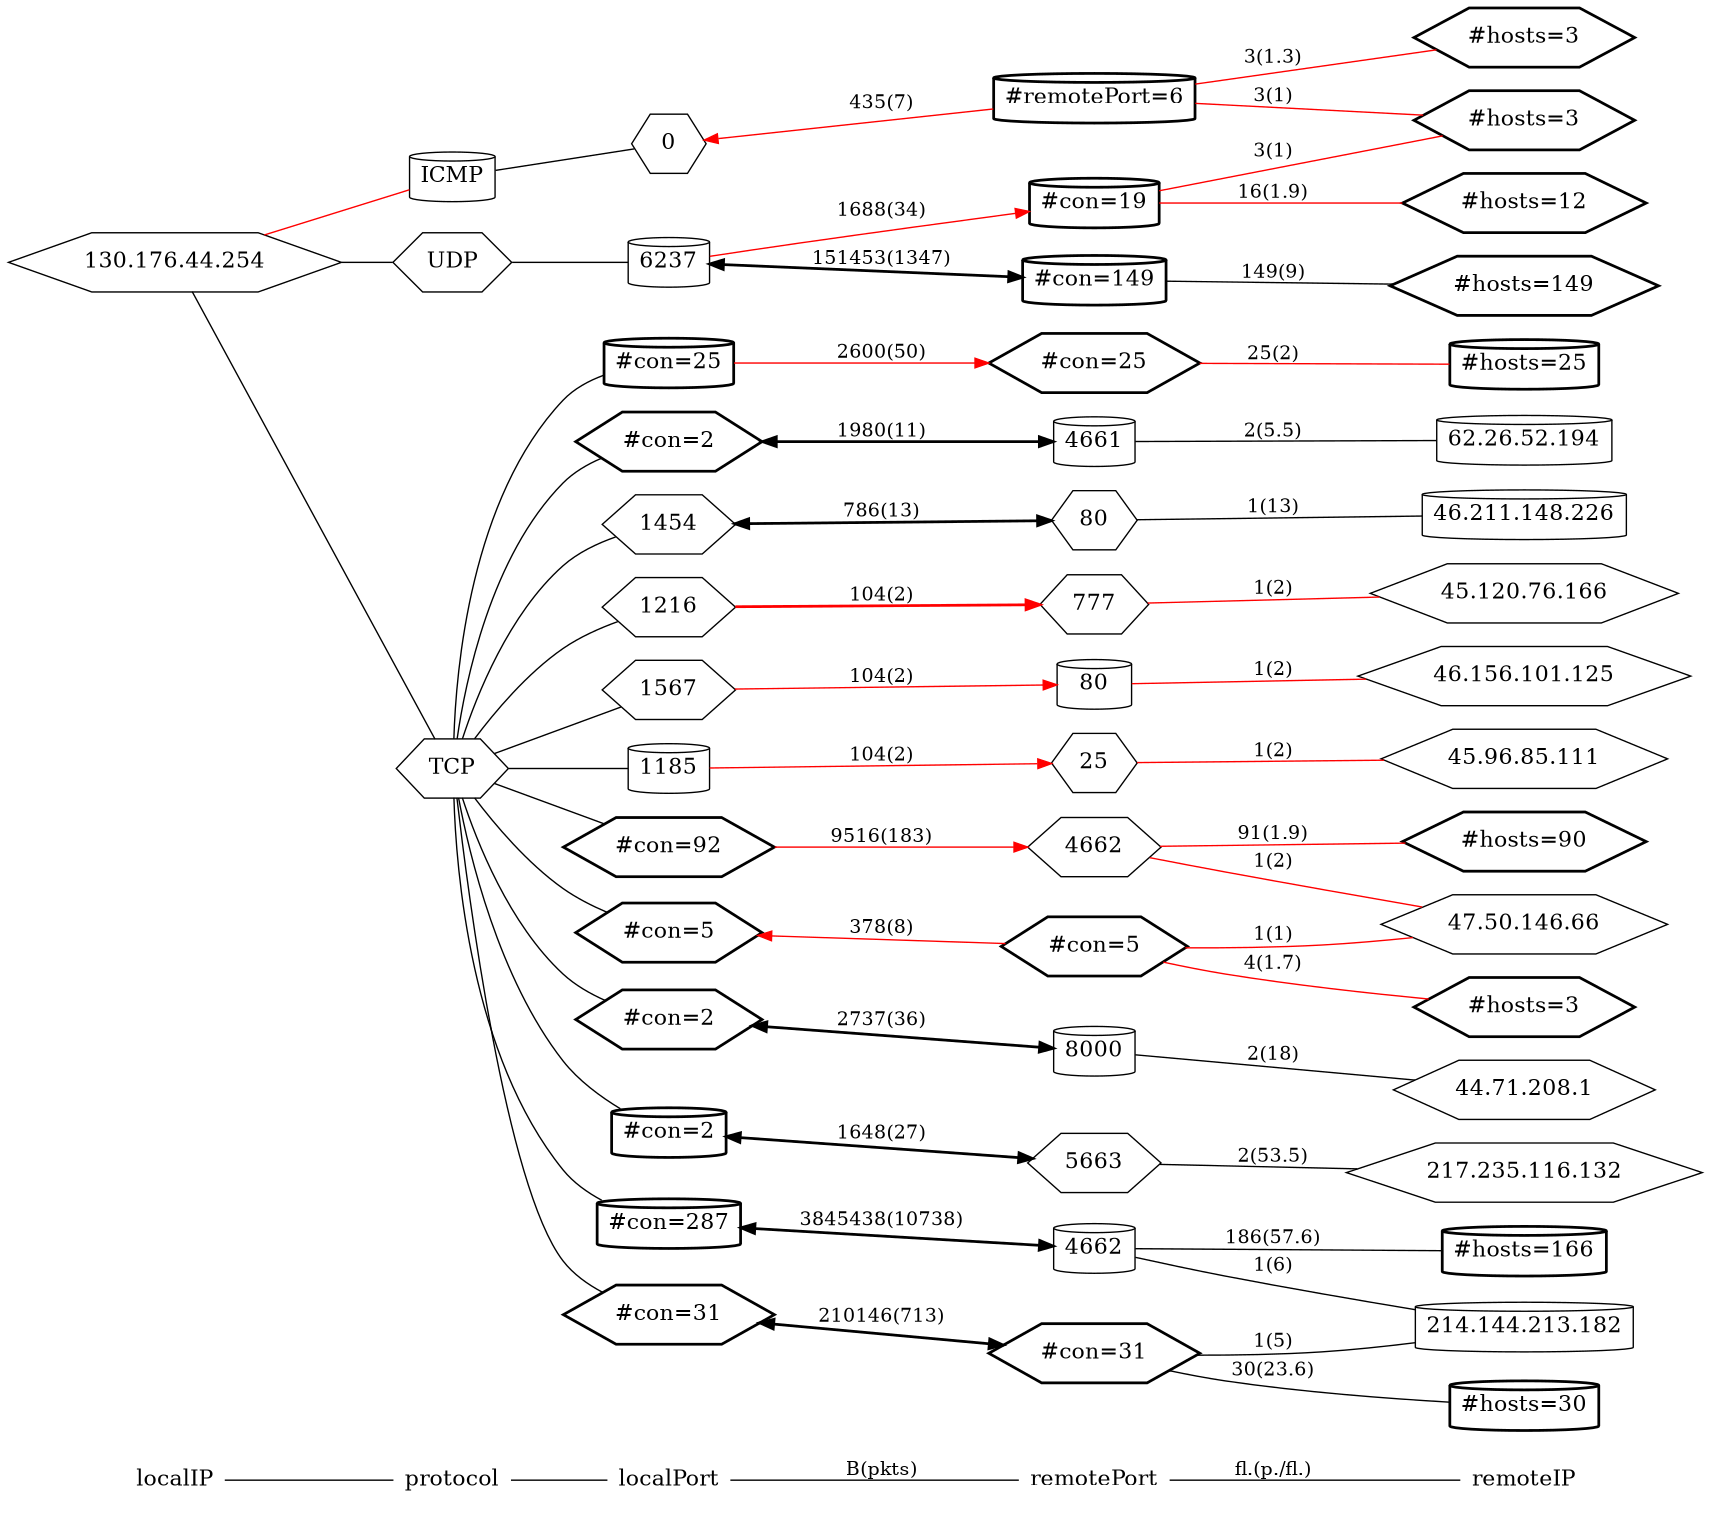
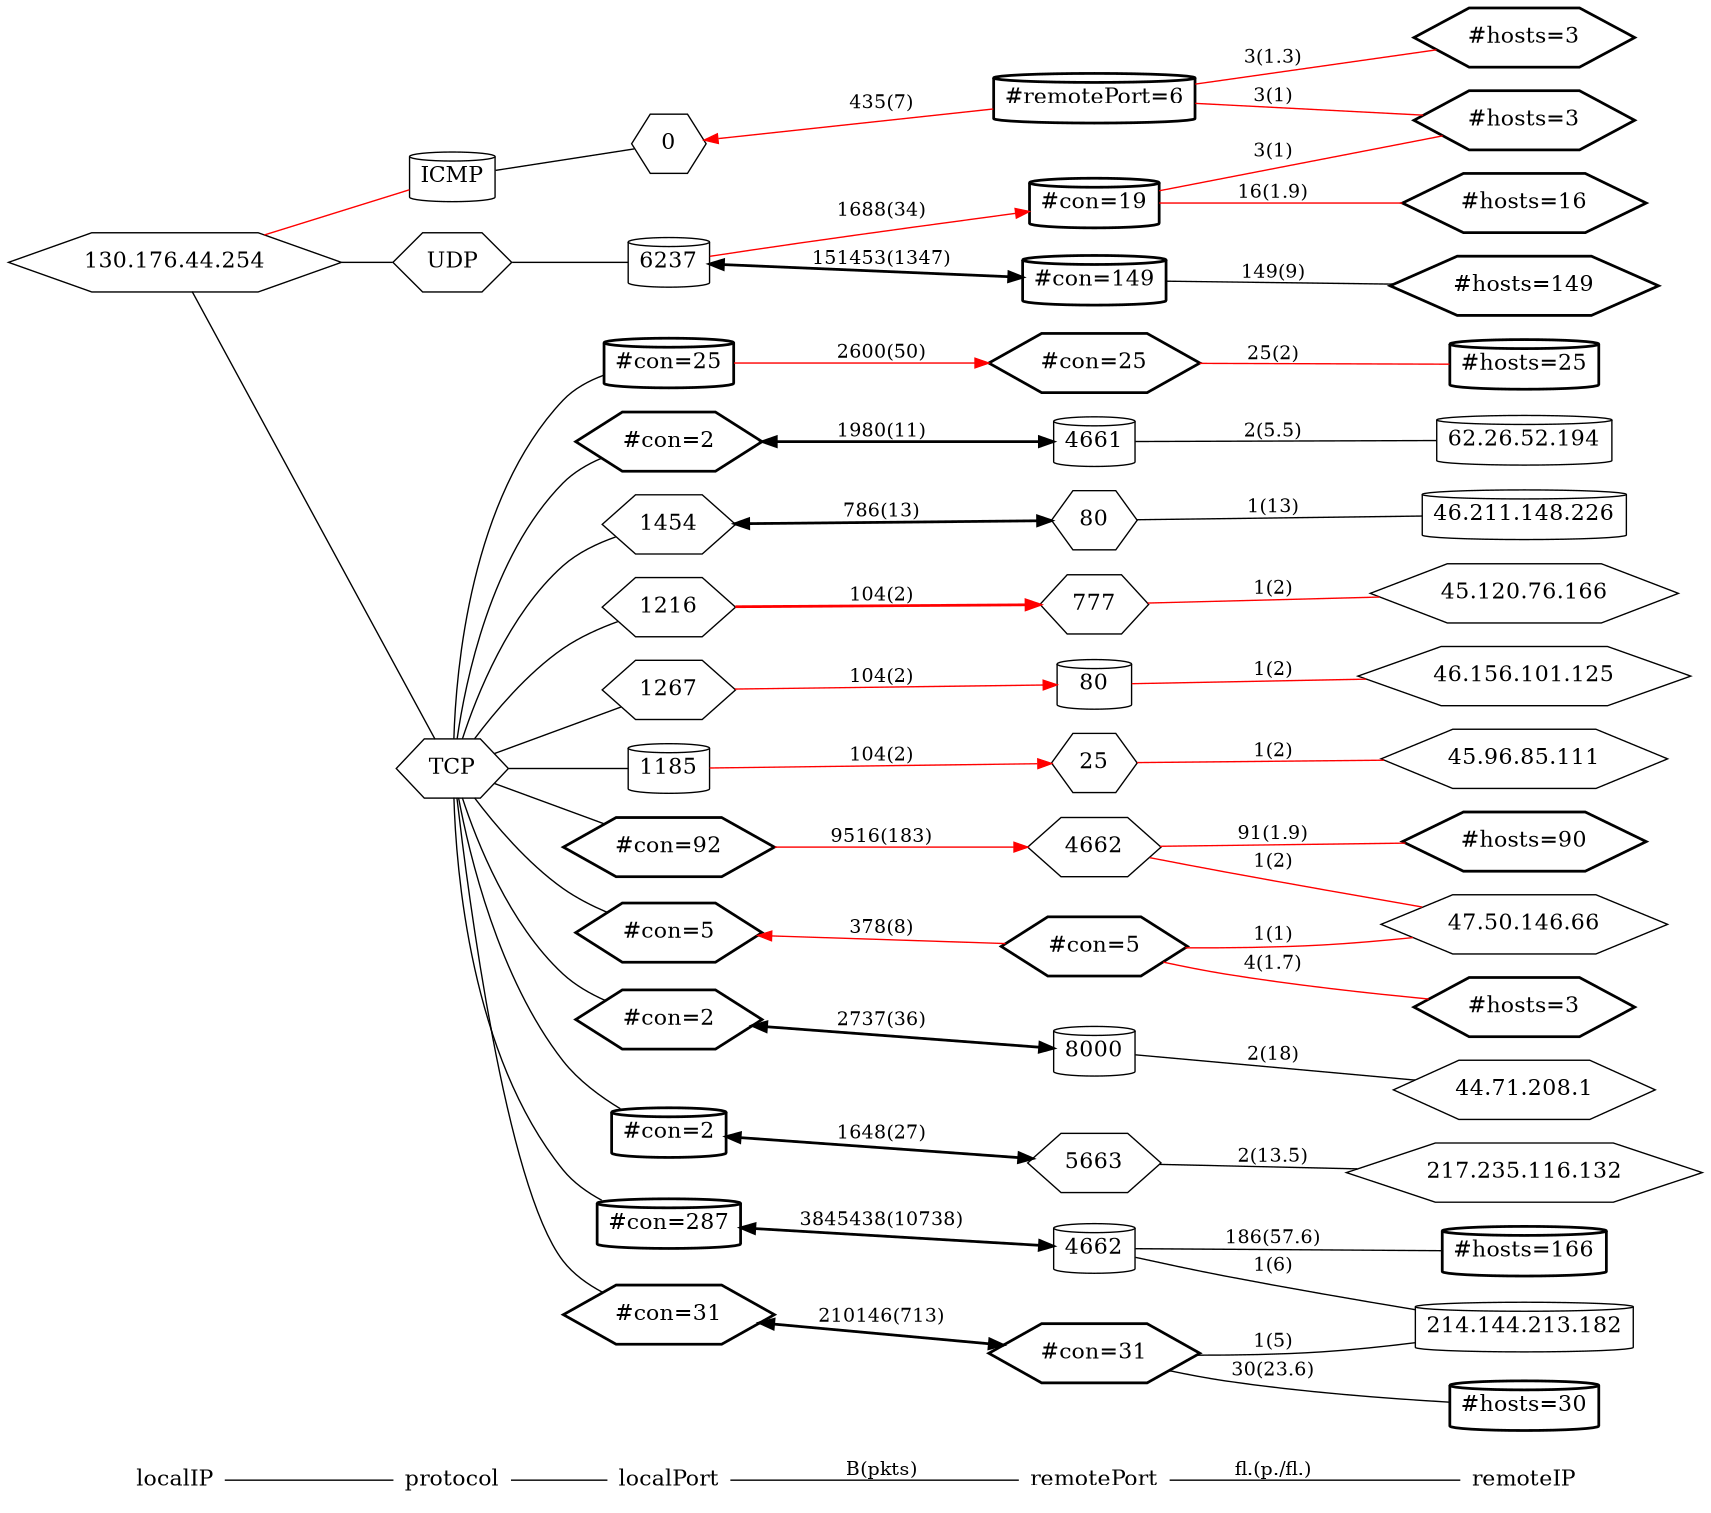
node "#hosts=12": label "#hosts=12" -> "#hosts=16"
node "1567": label "1567" -> "1267"
edge "5663" -- "217.235.116.132": label "2(53.5)" -> "2(13.5)"
